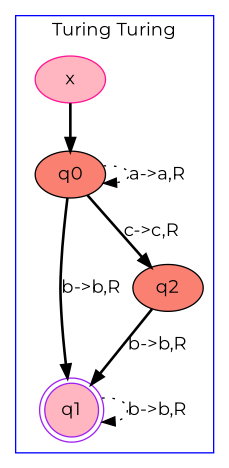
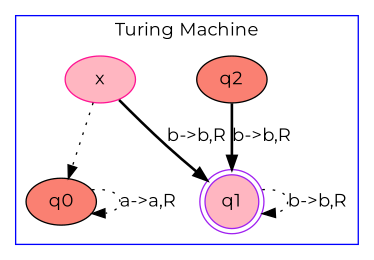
cluster "Turing Turing": label "Turing Turing" -> "Turing Machine"
edge "x" -> "q0": style bold -> dotted
edge "q0" -> "q2": removed, label "c->c,R"
edge "q0" -> "q1": now "x" -> "q1"
